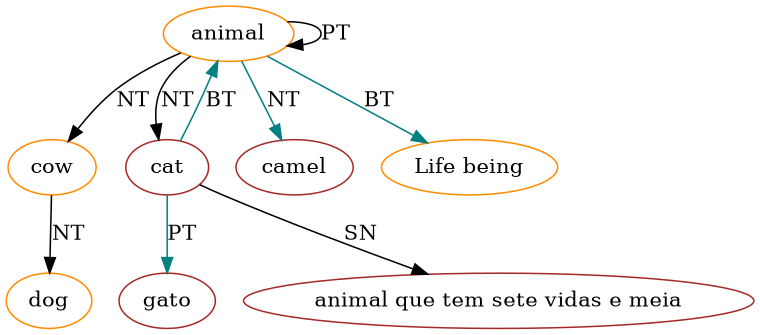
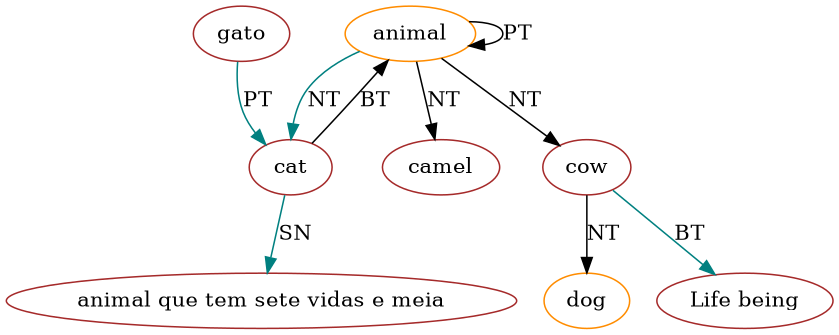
edge "animal" -> "cat": color black -> teal
edge "animal" -> "camel": color teal -> black
edge "animal" -> "Life being": now "cow" -> "Life being"
edge "cat" -> "animal": color teal -> black
node "cow": color darkorange -> brown
node "Life being": color darkorange -> brown
edge "cat" -> "gato": reversed
edge "cat" -> "animal que tem sete vidas e meia": color black -> teal
